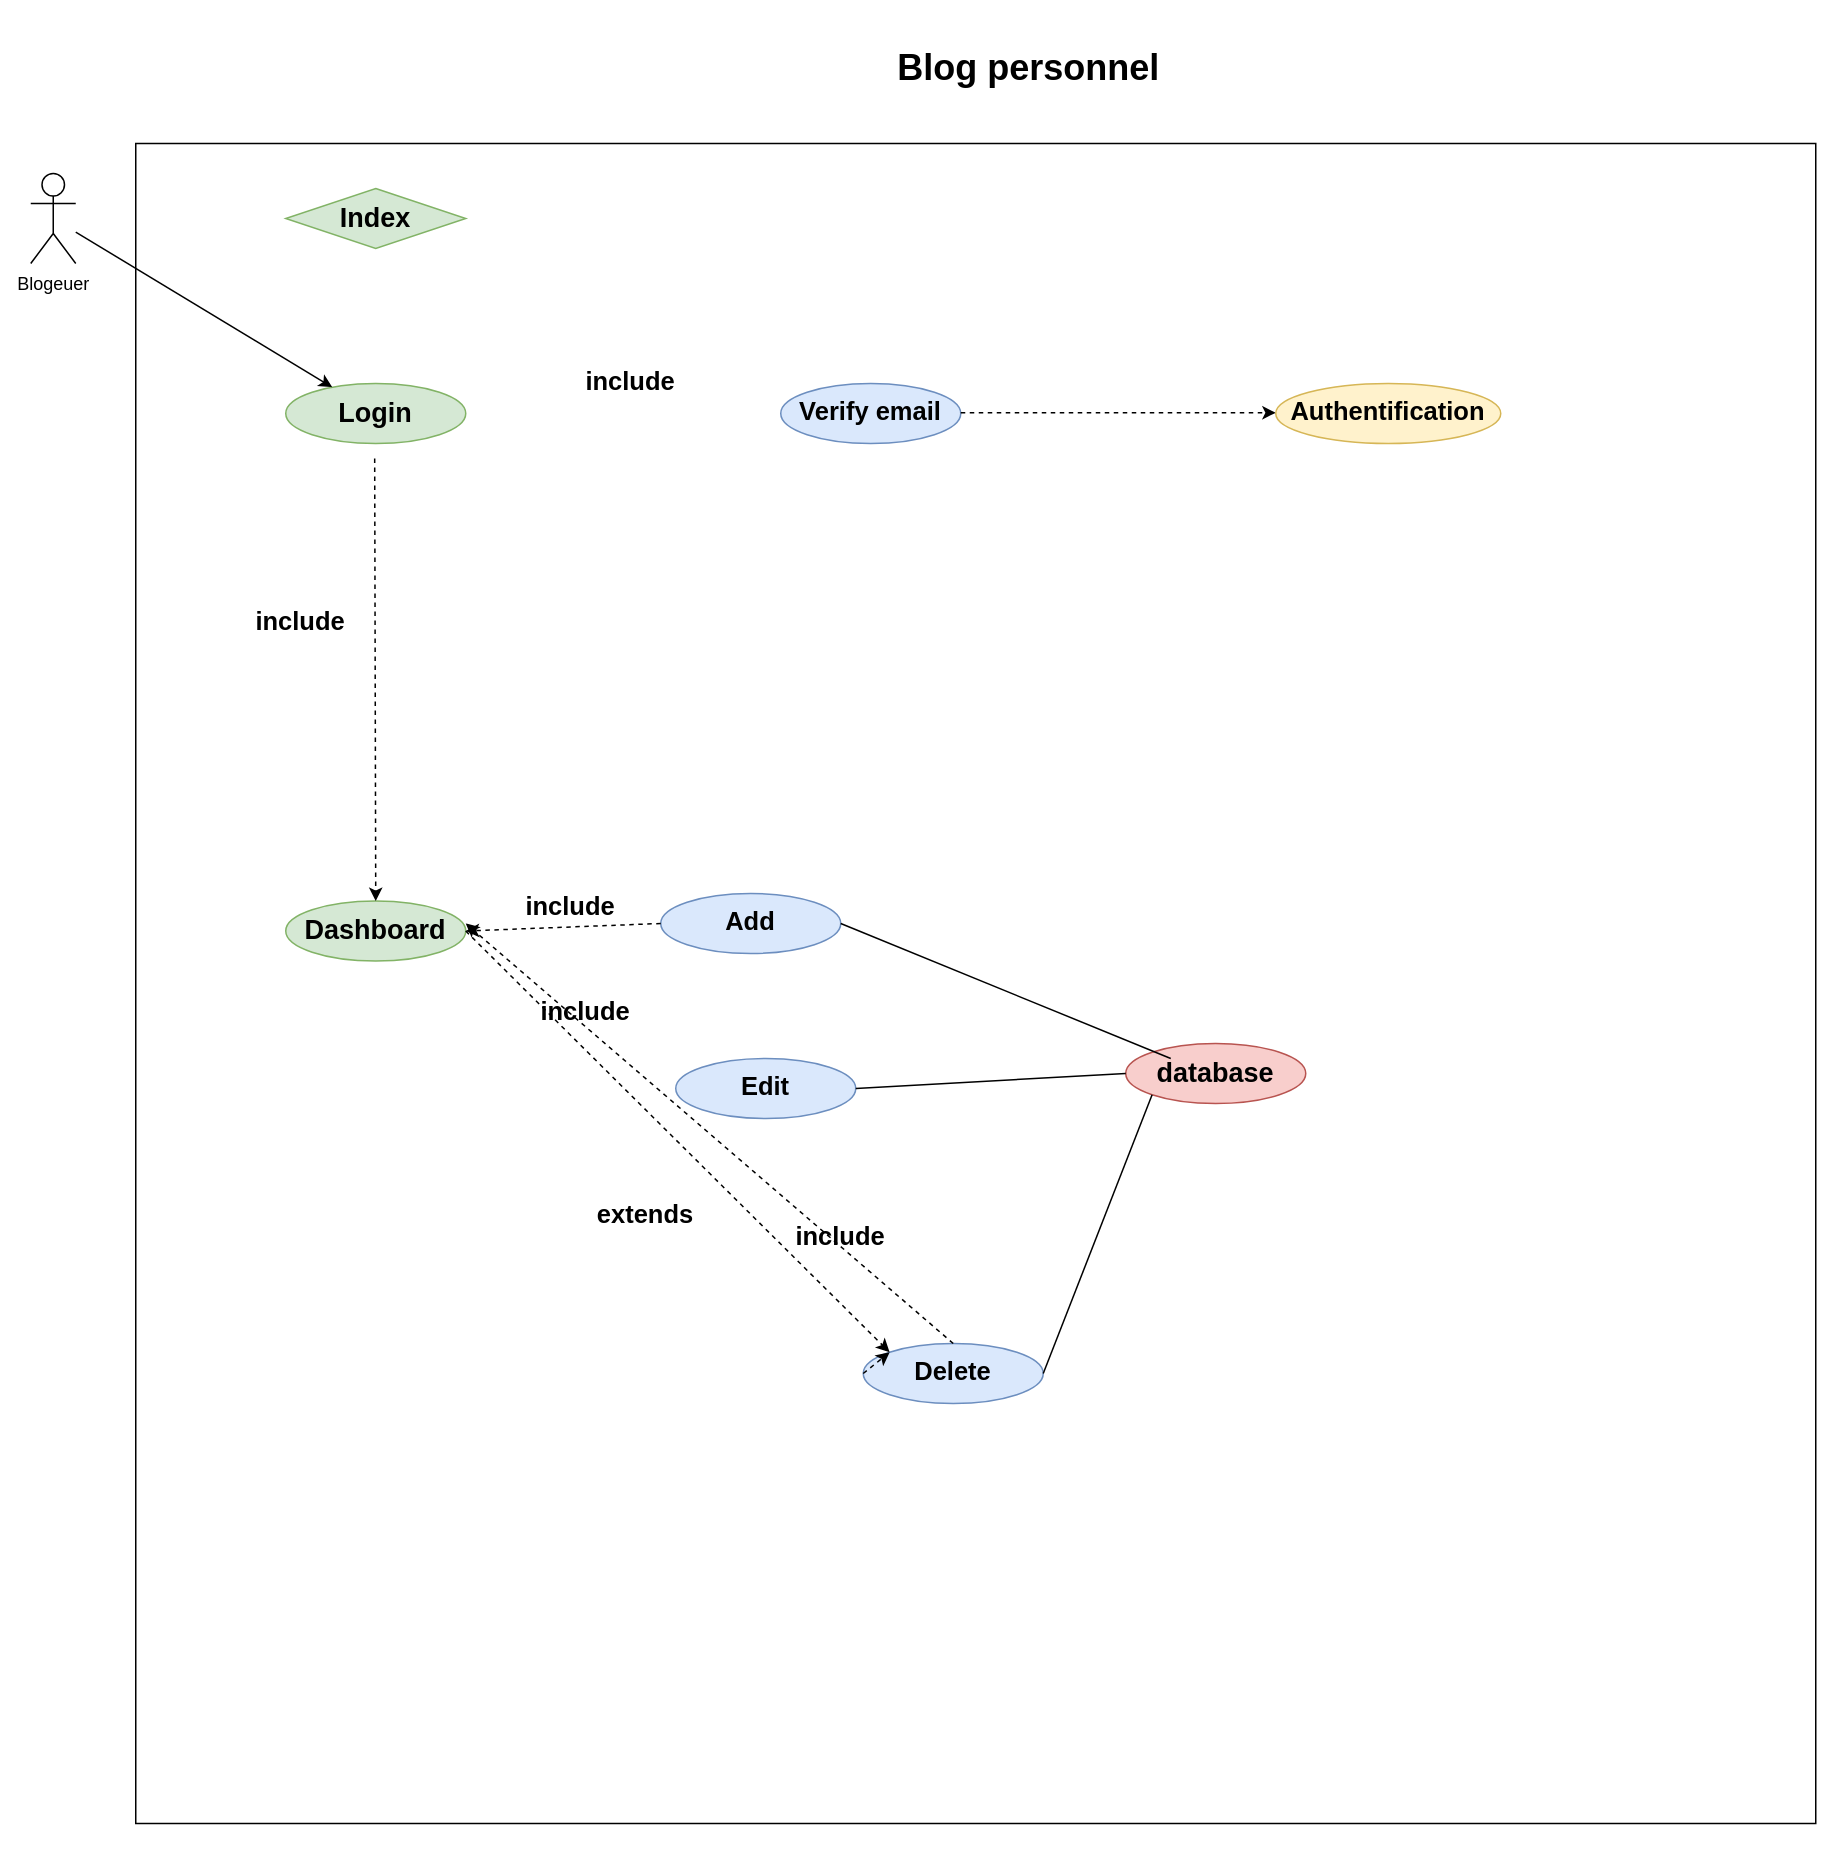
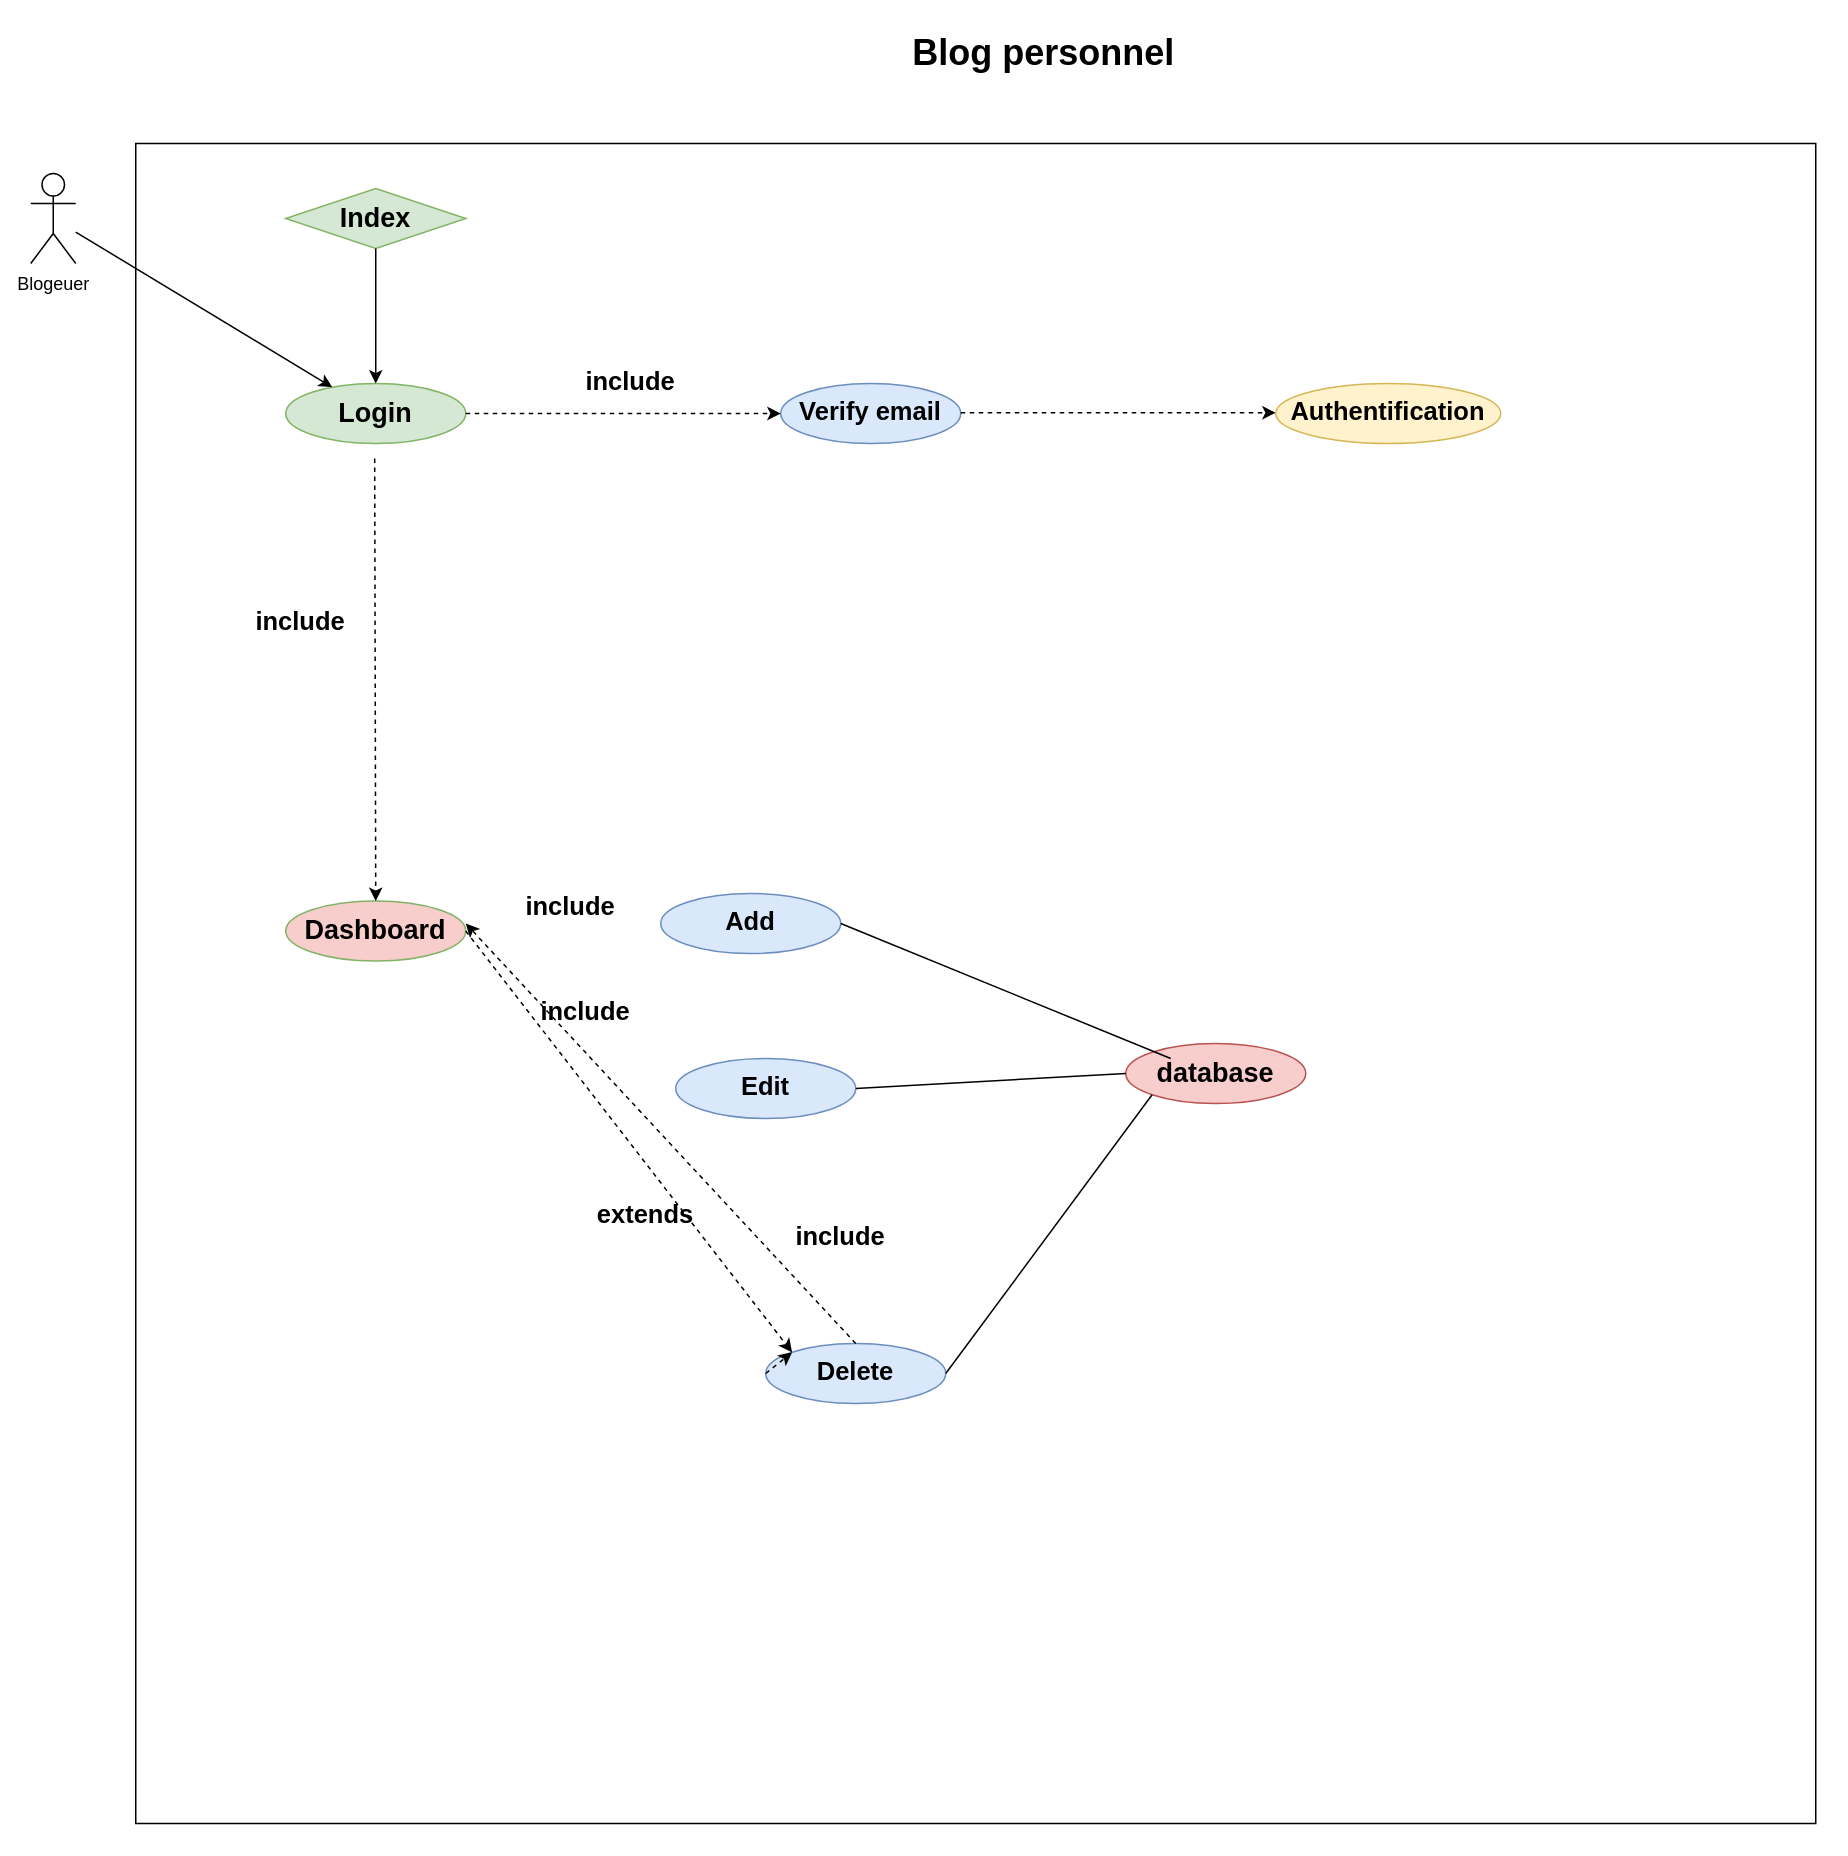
node "Blog personnel": moved (1028, 68) -> (1043, 53)
edge "Index" -> "Login": added
edge "Login" -> "Verify email": added
edge "Add" -> "Dashboard": removed
node "Dashboard": fillcolor #d5e8d4 -> #f8cecc
node "Delete": moved (953, 1373) -> (856, 1373)
